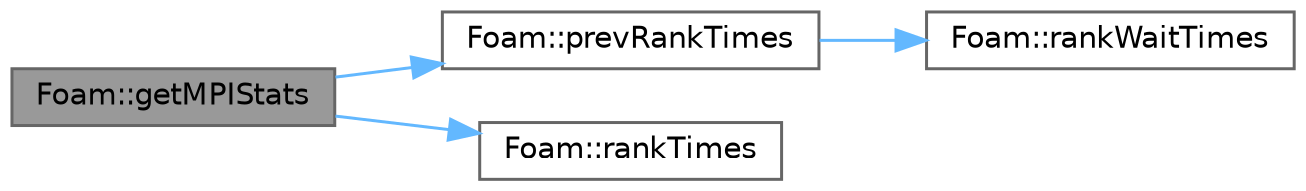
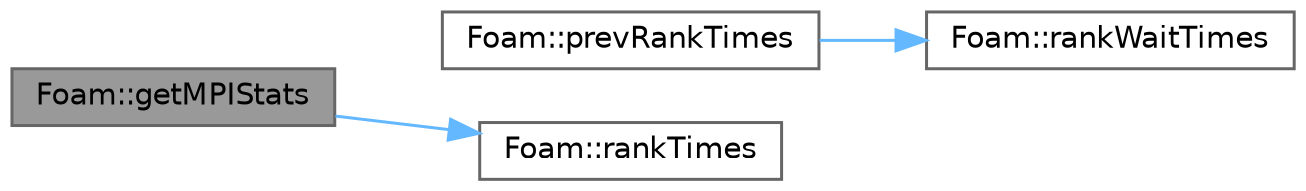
edge "Foam::getMPIStats" -> "Foam::prevRankTimes": removed
